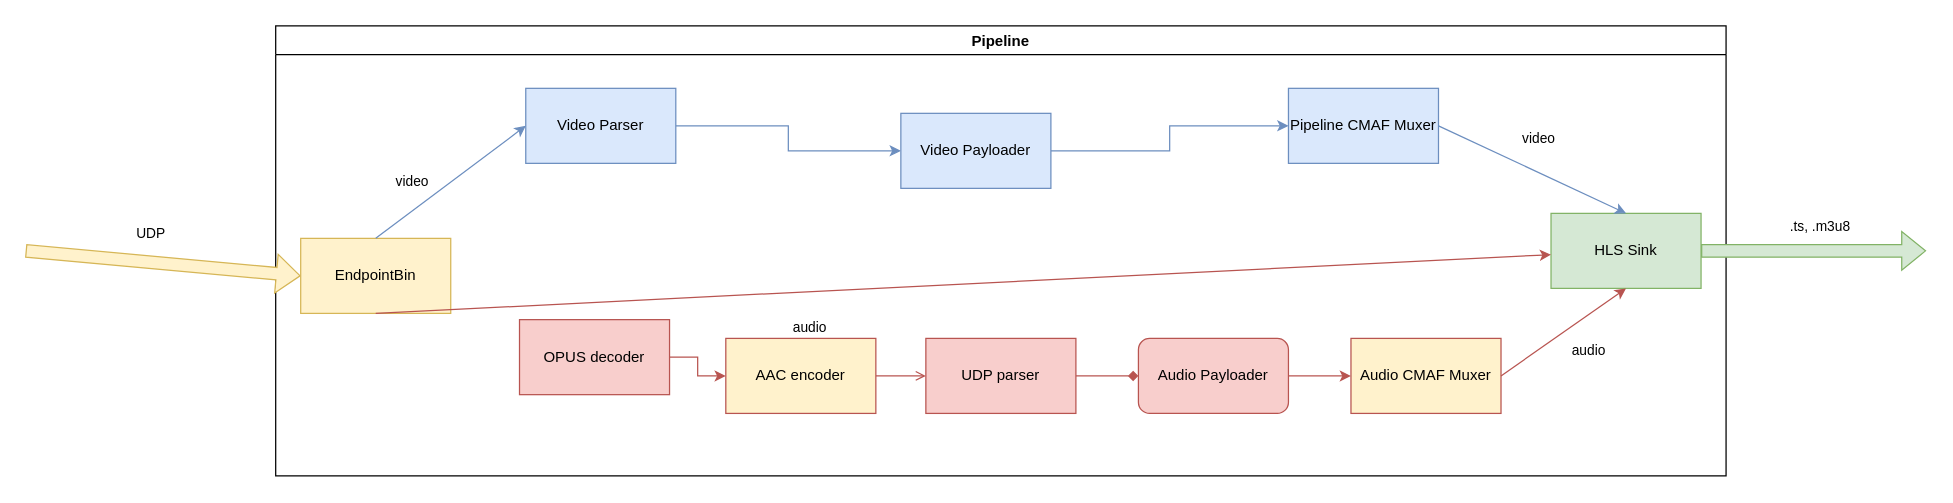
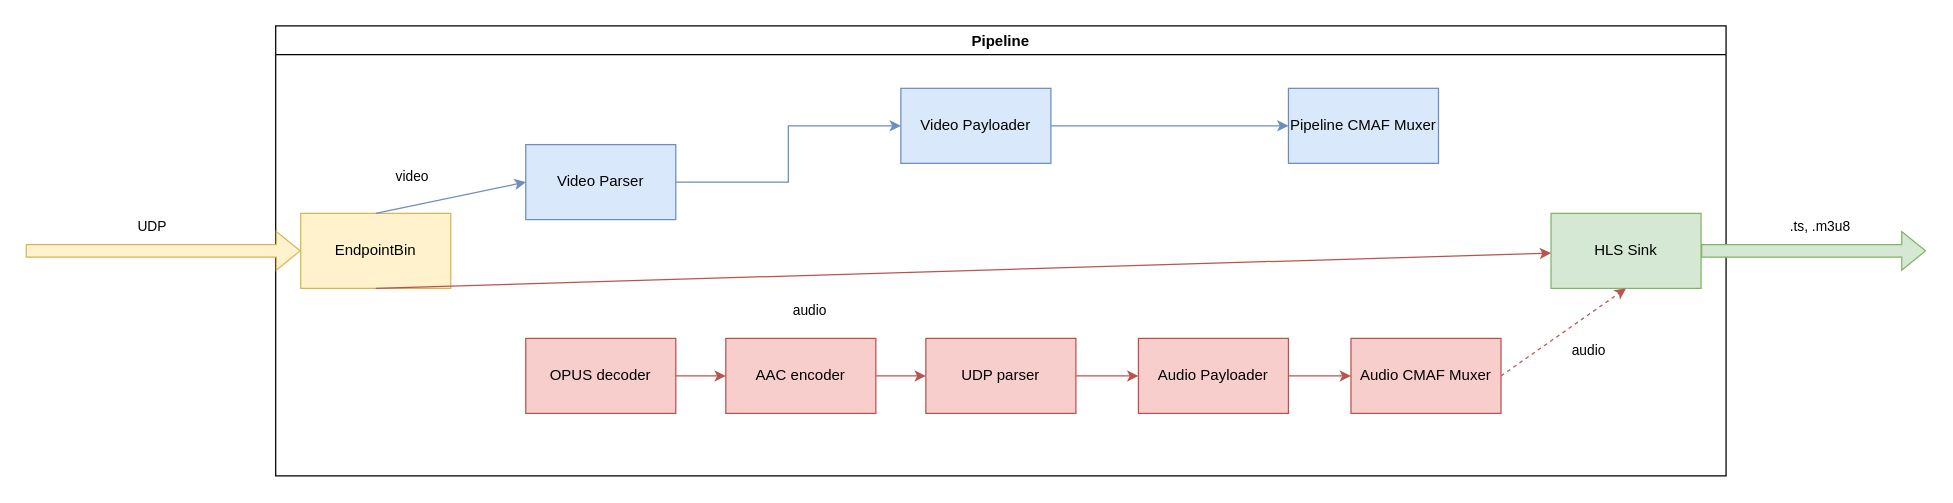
node "Video Parser": moved (601, 126) -> (601, 182)
node "Video Payloader": moved (976, 151) -> (976, 126)
edge "Pipeline CMAF Muxer" -> "HLS Sink": removed, label "video"
node "EndpointBin": moved (376, 276) -> (376, 251)
edge "Audio CMAF Muxer" -> "HLS Sink": style solid -> dashed
node "OPUS decoder": moved (594, 357) -> (601, 376)
node "AAC encoder": fillcolor #fff2cc -> #f8cecc
edge "AAC encoder" -> "UDP parser": arrowhead open -> classic
edge "UDP parser" -> "Audio Payloader": arrowhead diamond -> classic
node "Audio Payloader": shape rounded rectangle -> rectangle
node "Audio CMAF Muxer": fillcolor #fff2cc -> #f8cecc
